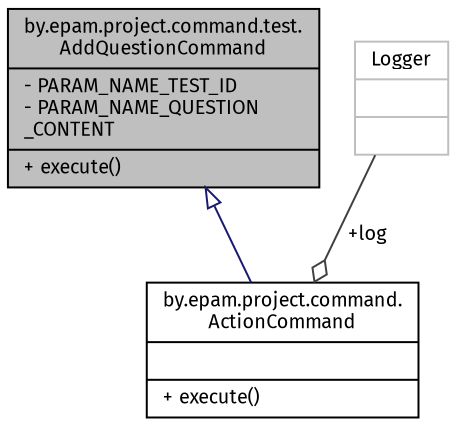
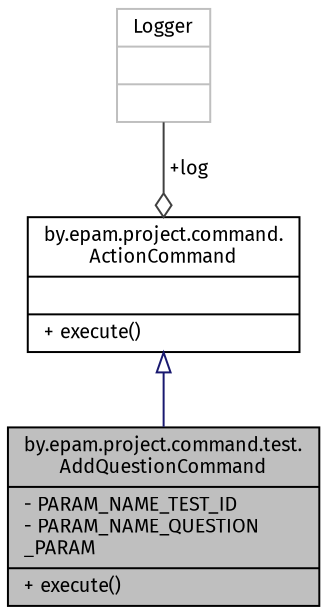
node "by.epam.project.command.test.": text "_CONTENT" -> "_PARAM"
edge "by.epam.project.command." -> "by.epam.project.command.test.": reversed
